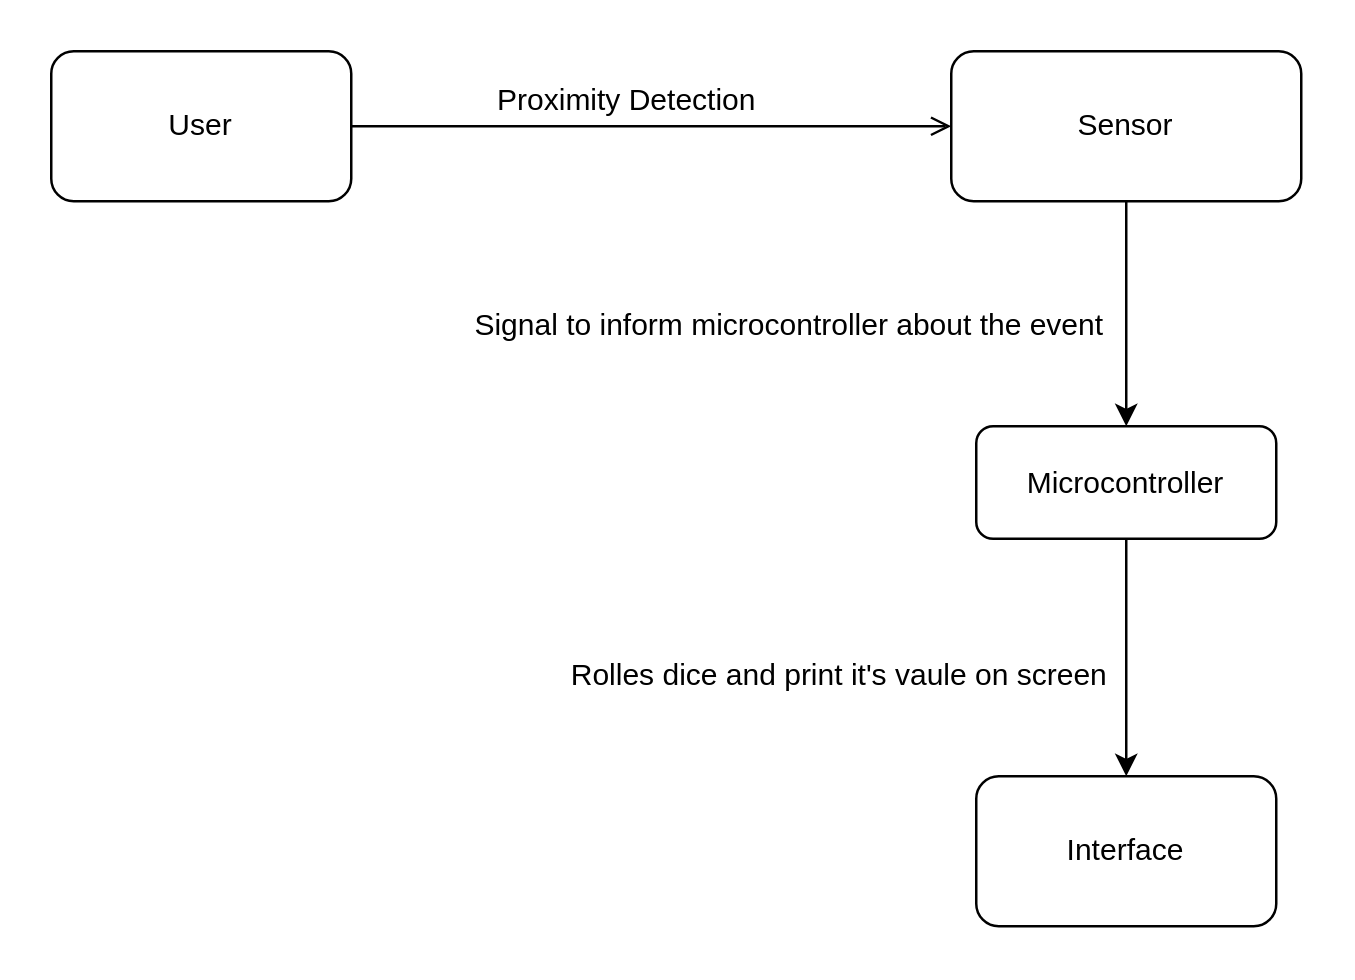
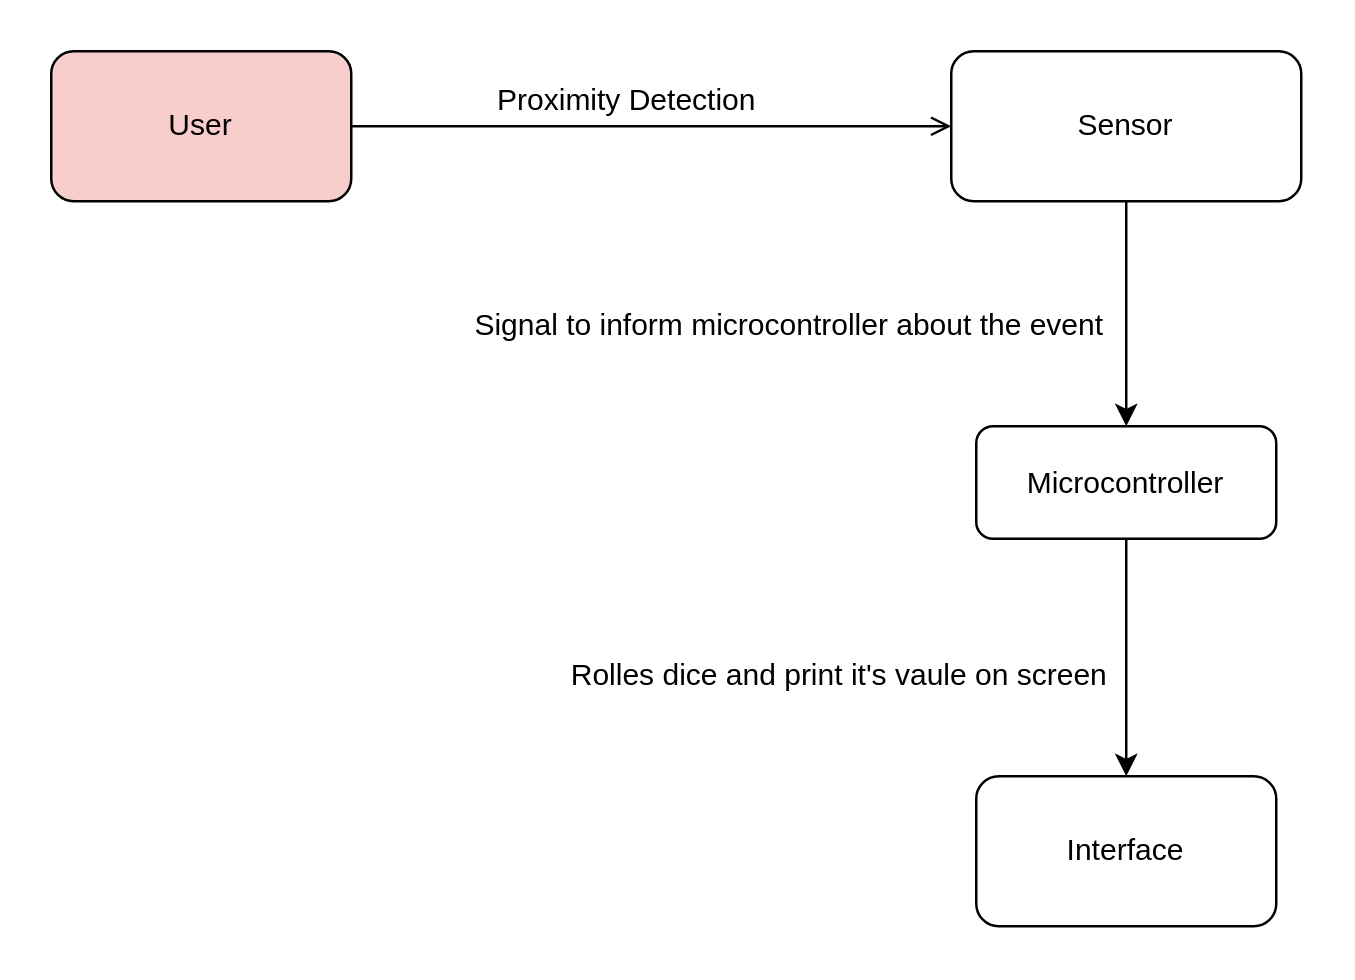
node "User": fillcolor #ffffff -> #f8cecc
